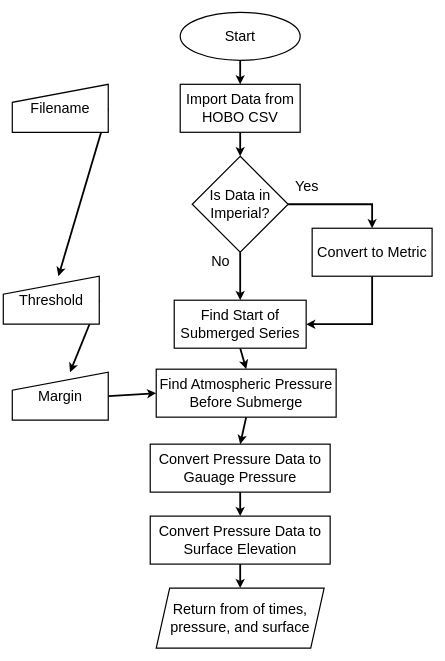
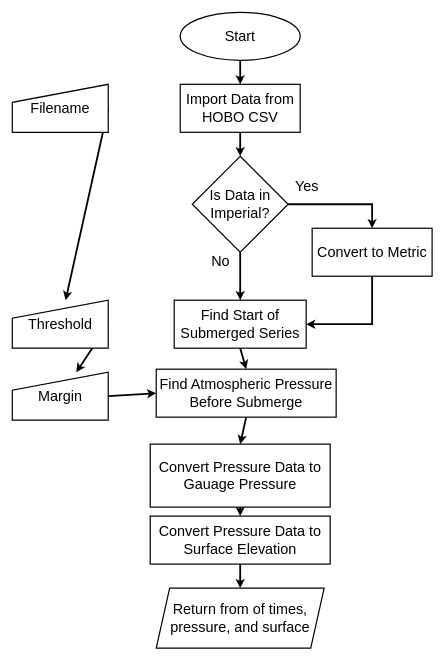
node "Threshold": moved (51, 300) -> (60, 324)
node "Convert Pressure Data to Gauage Pressure": size 180x48 -> 180x63
